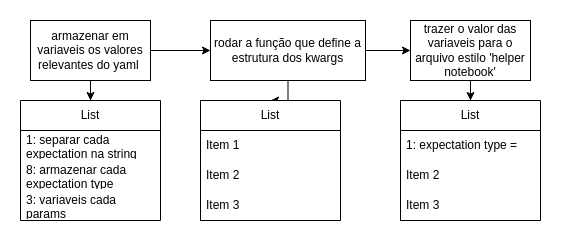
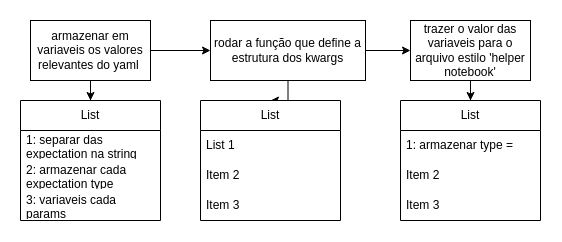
node "1: separar cada expectation na string": label "1: separar cada expectation na string" -> "1: separar das expectation na string"
node "Item 1": label "Item 1" -> "List 1"
node "1: expectation type =": label "1: expectation type =" -> "1: armazenar type ="
node "8: armazenar cada expectation type": label "8: armazenar cada expectation type" -> "2: armazenar cada expectation type"
